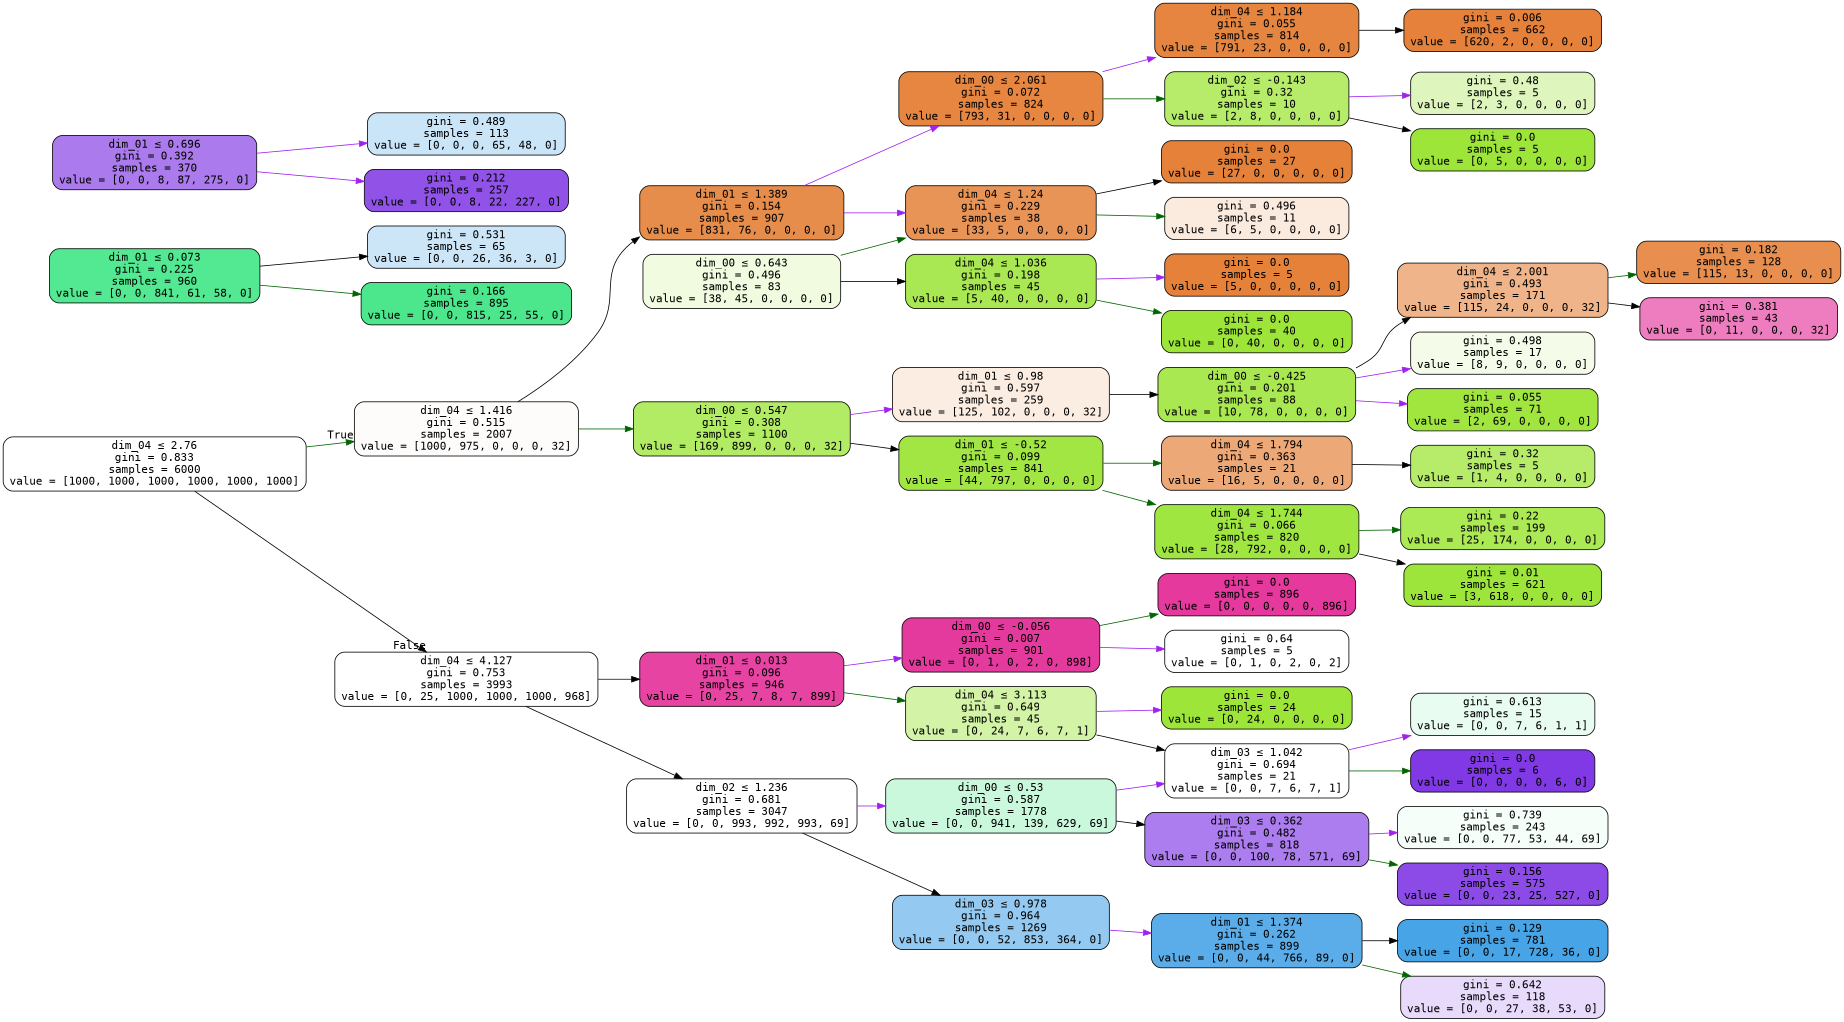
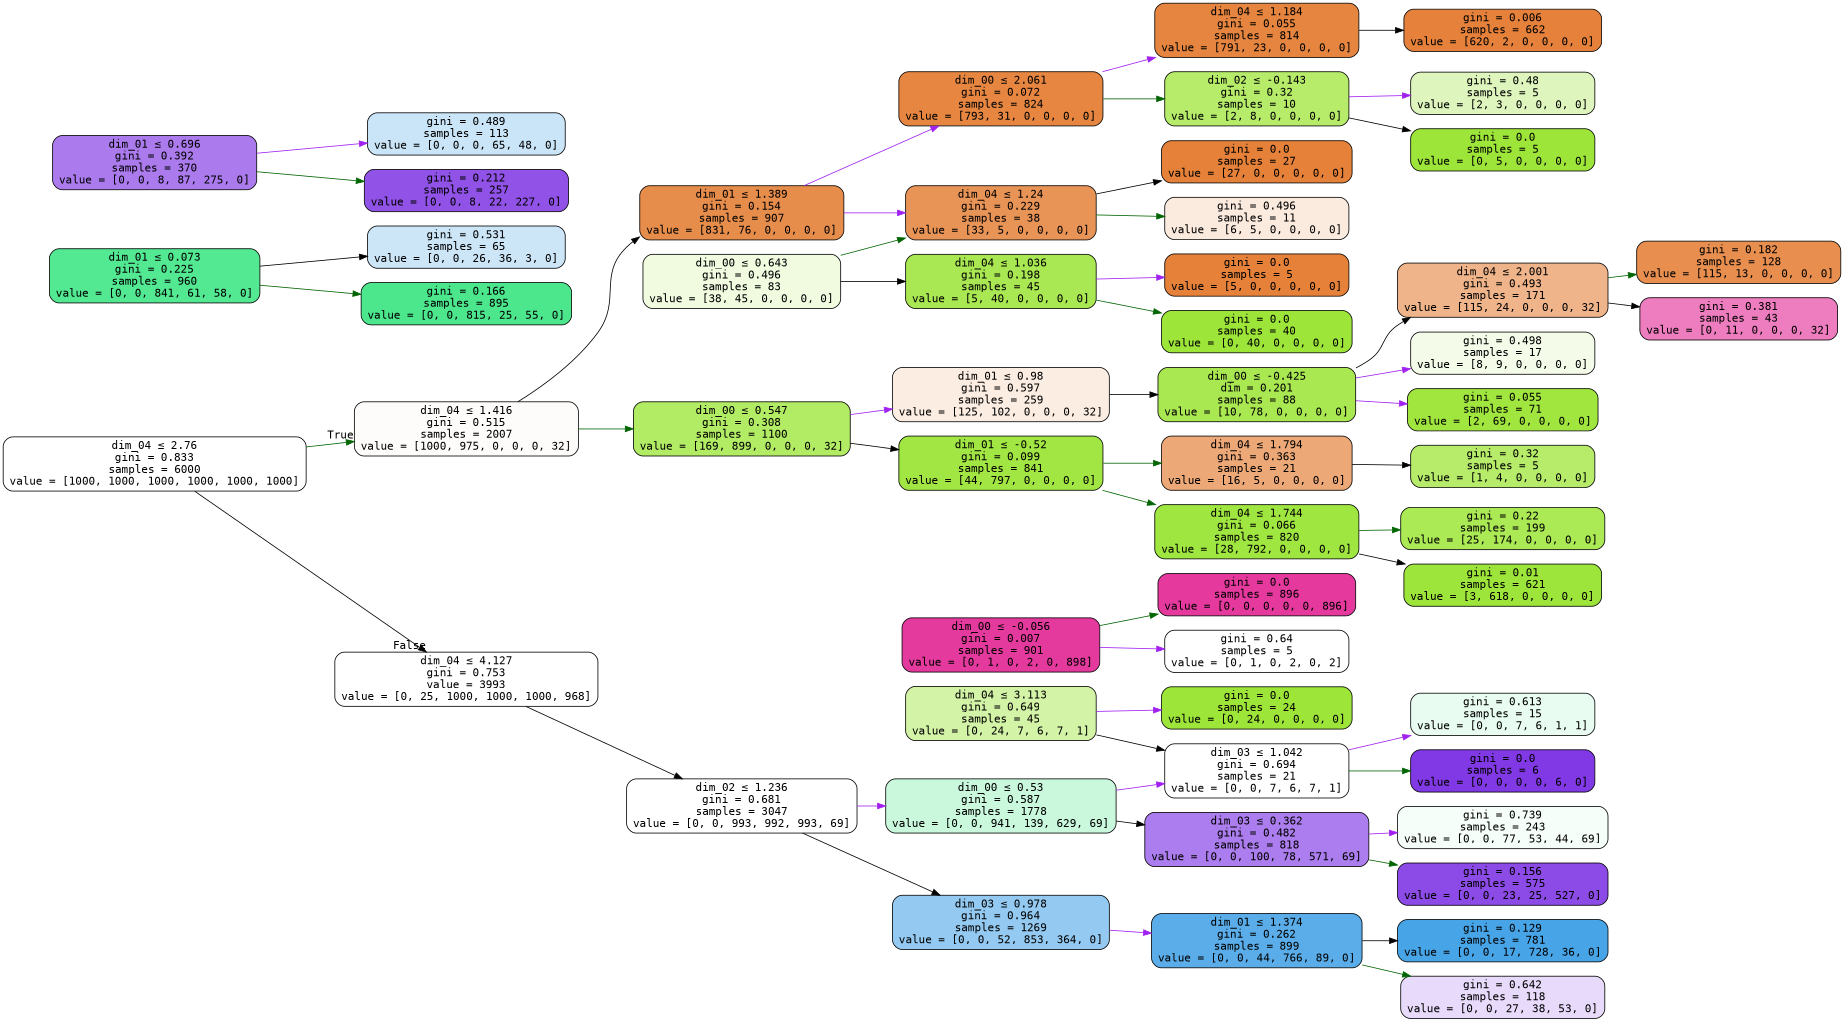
edge "dim_01 ≤ 0.696" -> "gini = 0.212": color purple -> darkgreen
node "dim_00 ≤ -0.425": text "gini = 0.201" -> "dim = 0.201"
node "dim_01 ≤ 0.013": removed
node "dim_04 ≤ 4.127": text "samples = 3993" -> "value = 3993"
